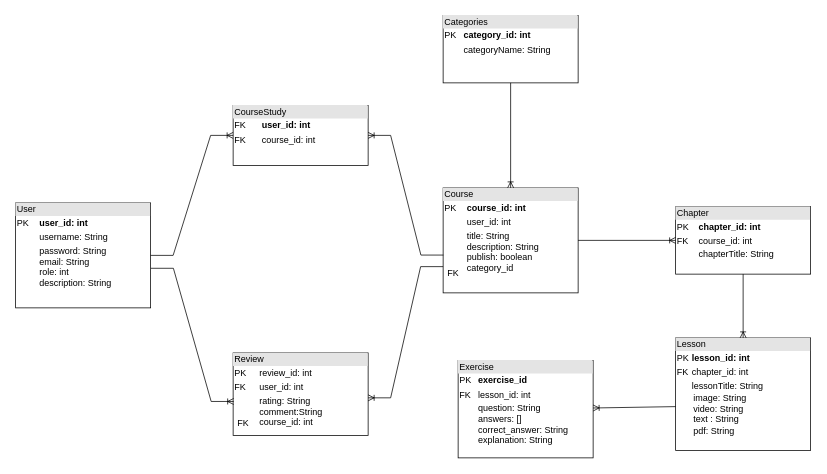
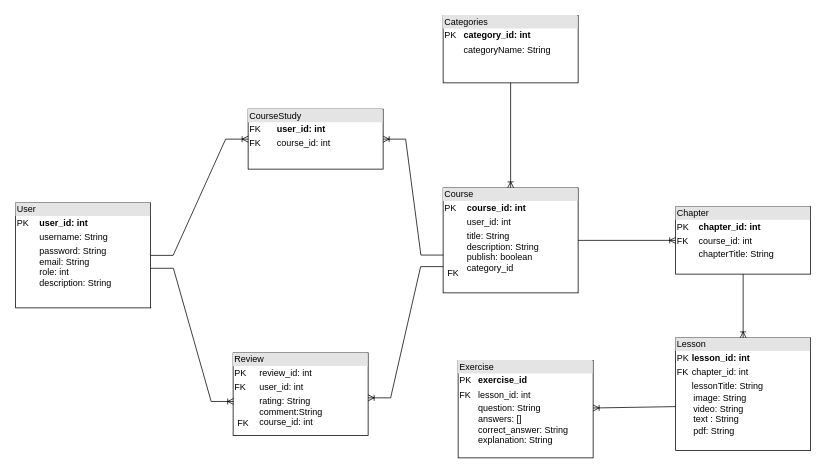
node "CourseStudy FK user_id: int FK course_id: int": moved (300, 135) -> (315, 139)
